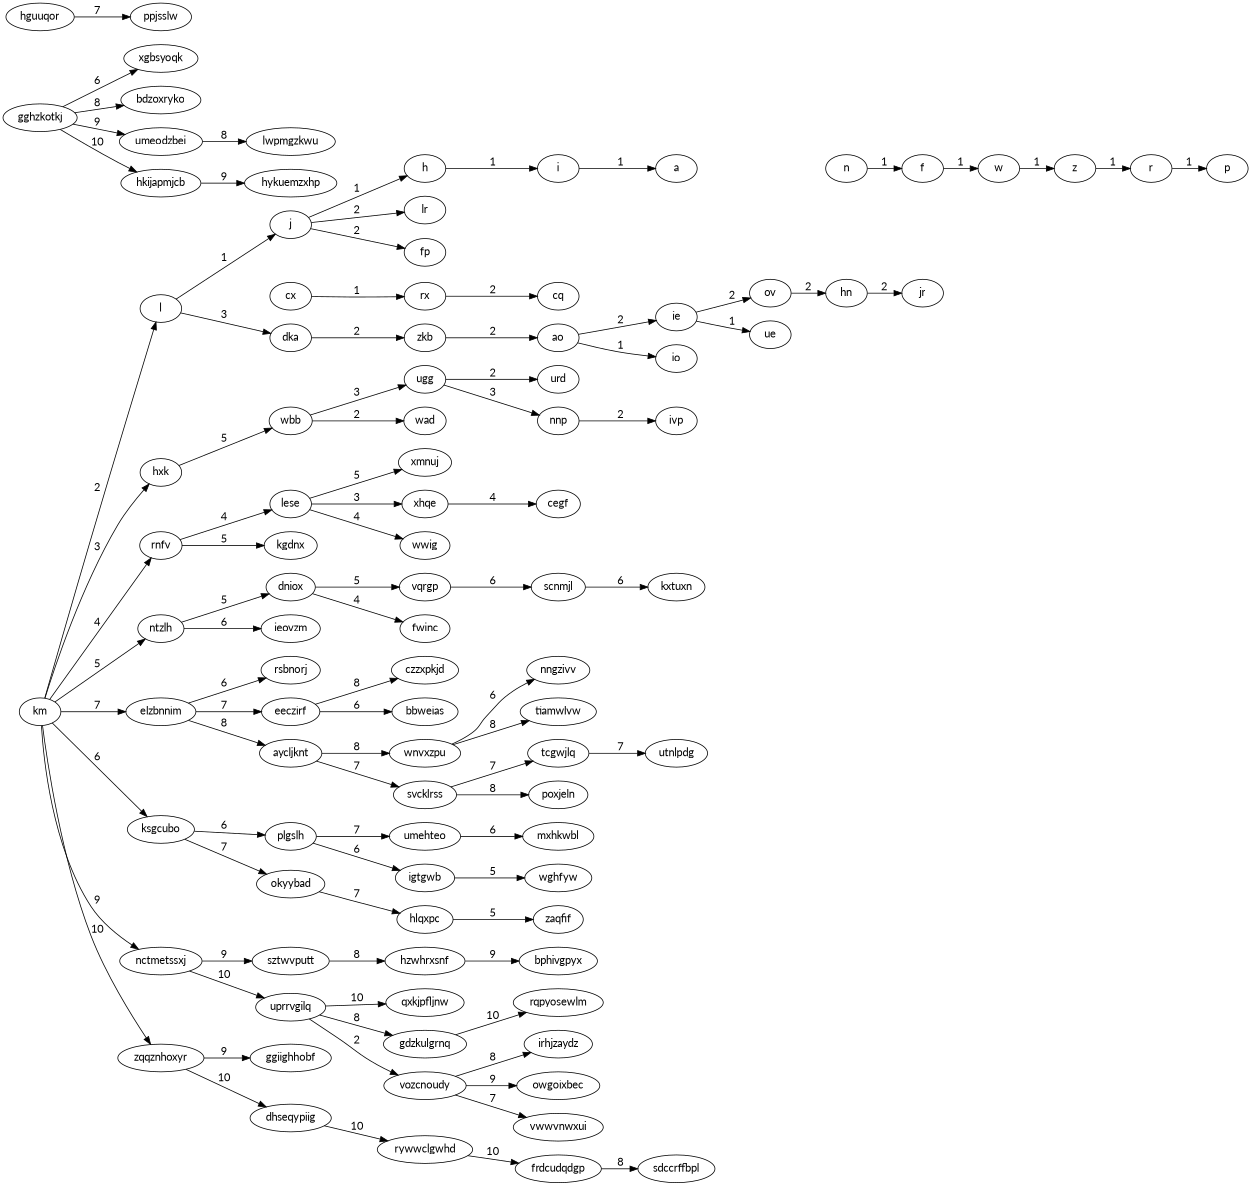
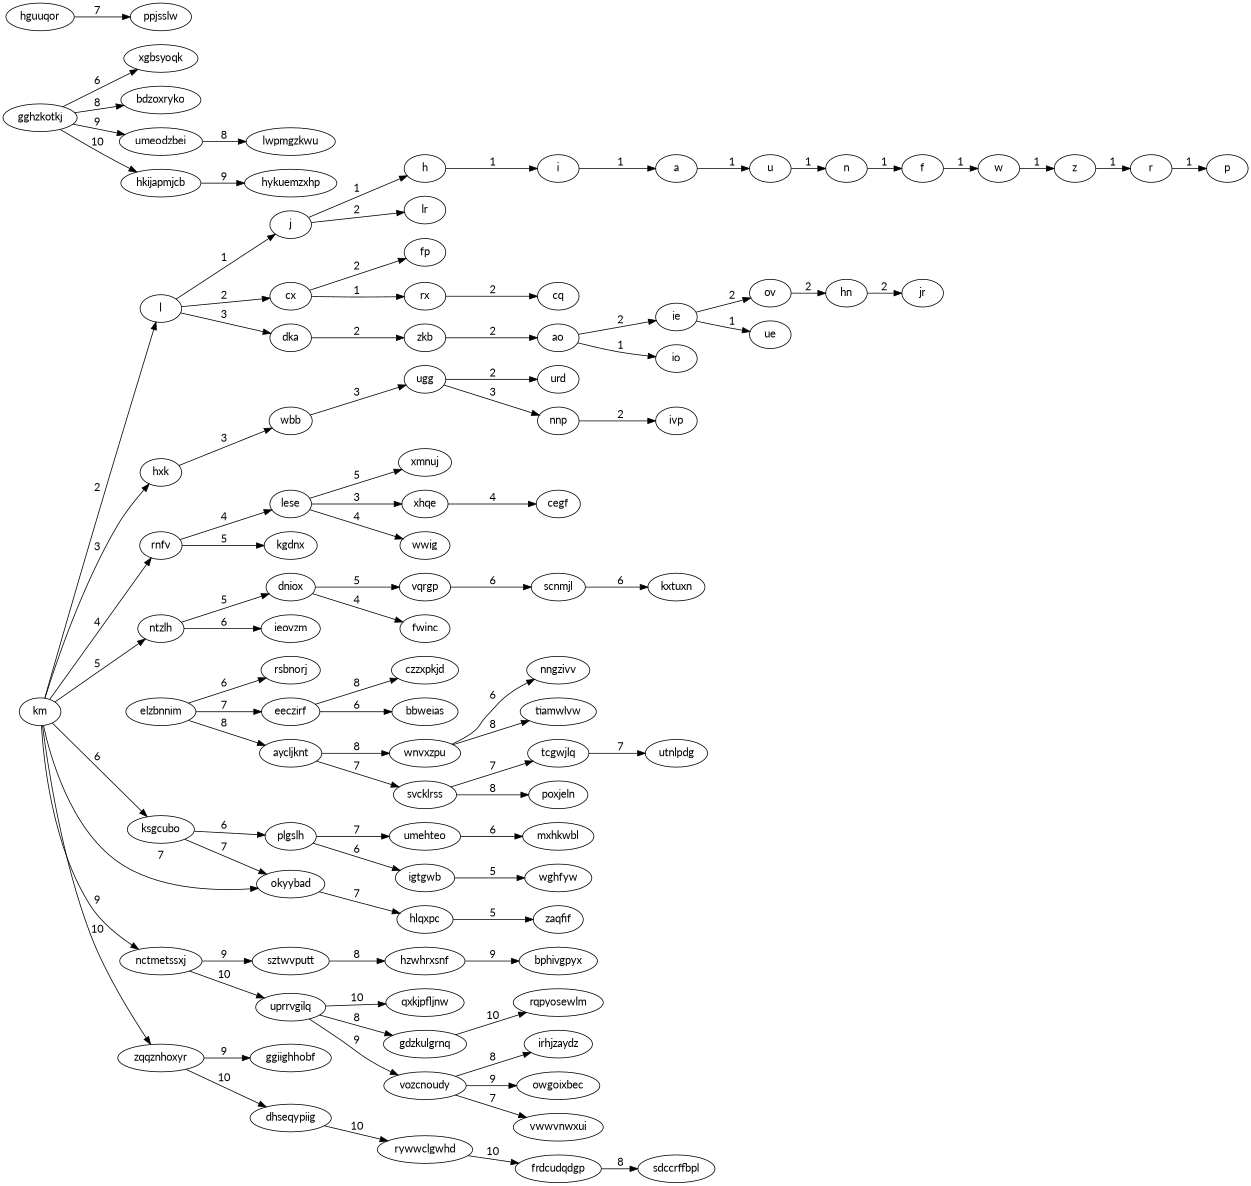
node "u": added
edge "j" -> "fp": now "cx" -> "fp"
edge "l" -> "cx": added, label "2"
node "wad": removed
edge "hxk" -> "wbb": label "5" -> "3"
edge "km" -> "elzbnnim": now "km" -> "okyybad"
edge "uprrvgilq" -> "vozcnoudy": label "2" -> "9"
